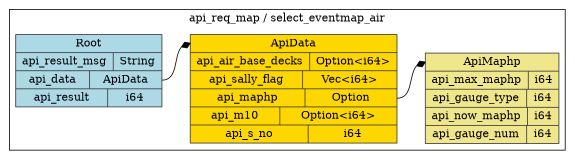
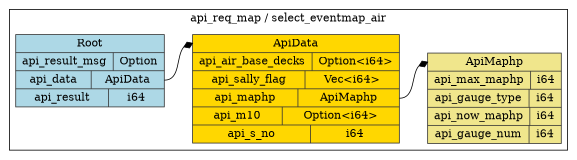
node "Root": text "String" -> "Option"
node "ApiData": text "Option" -> "ApiMaphp"
